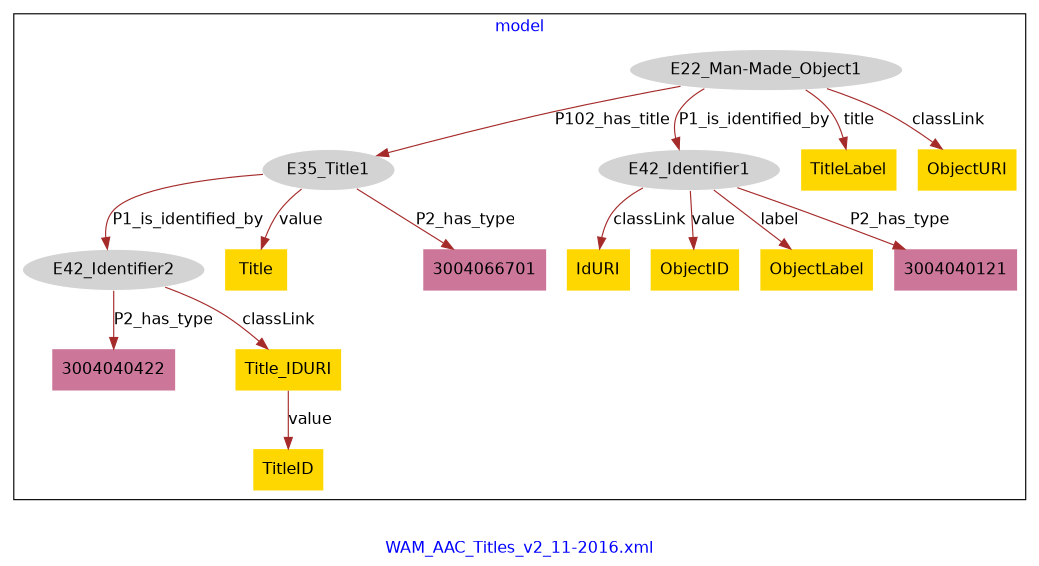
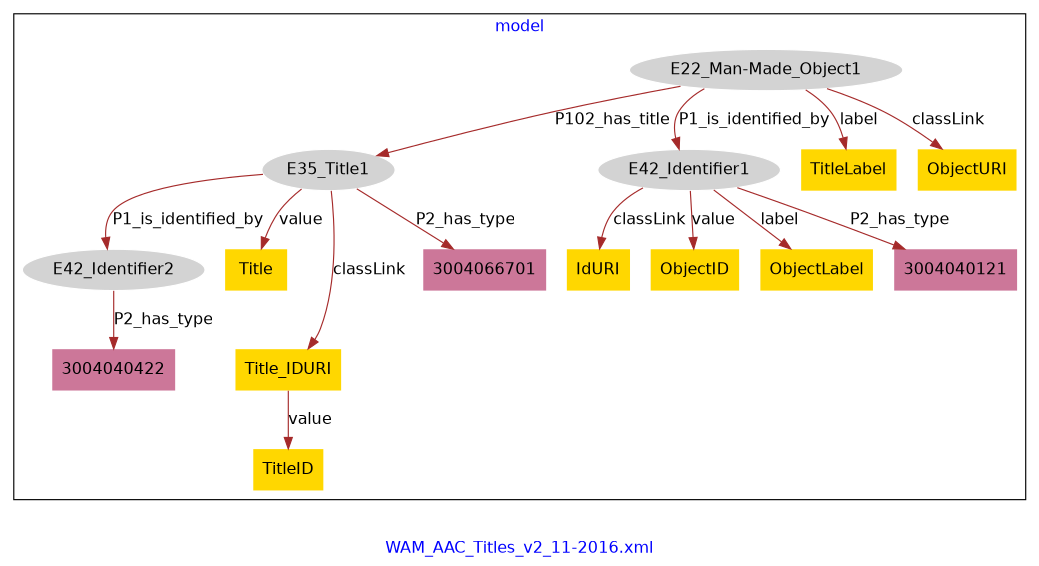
edge "E22_Man-Made_Object1" -> "TitleLabel": label "title" -> "label"
edge "E42_Identifier2" -> "Title_IDURI": now "E35_Title1" -> "Title_IDURI"
